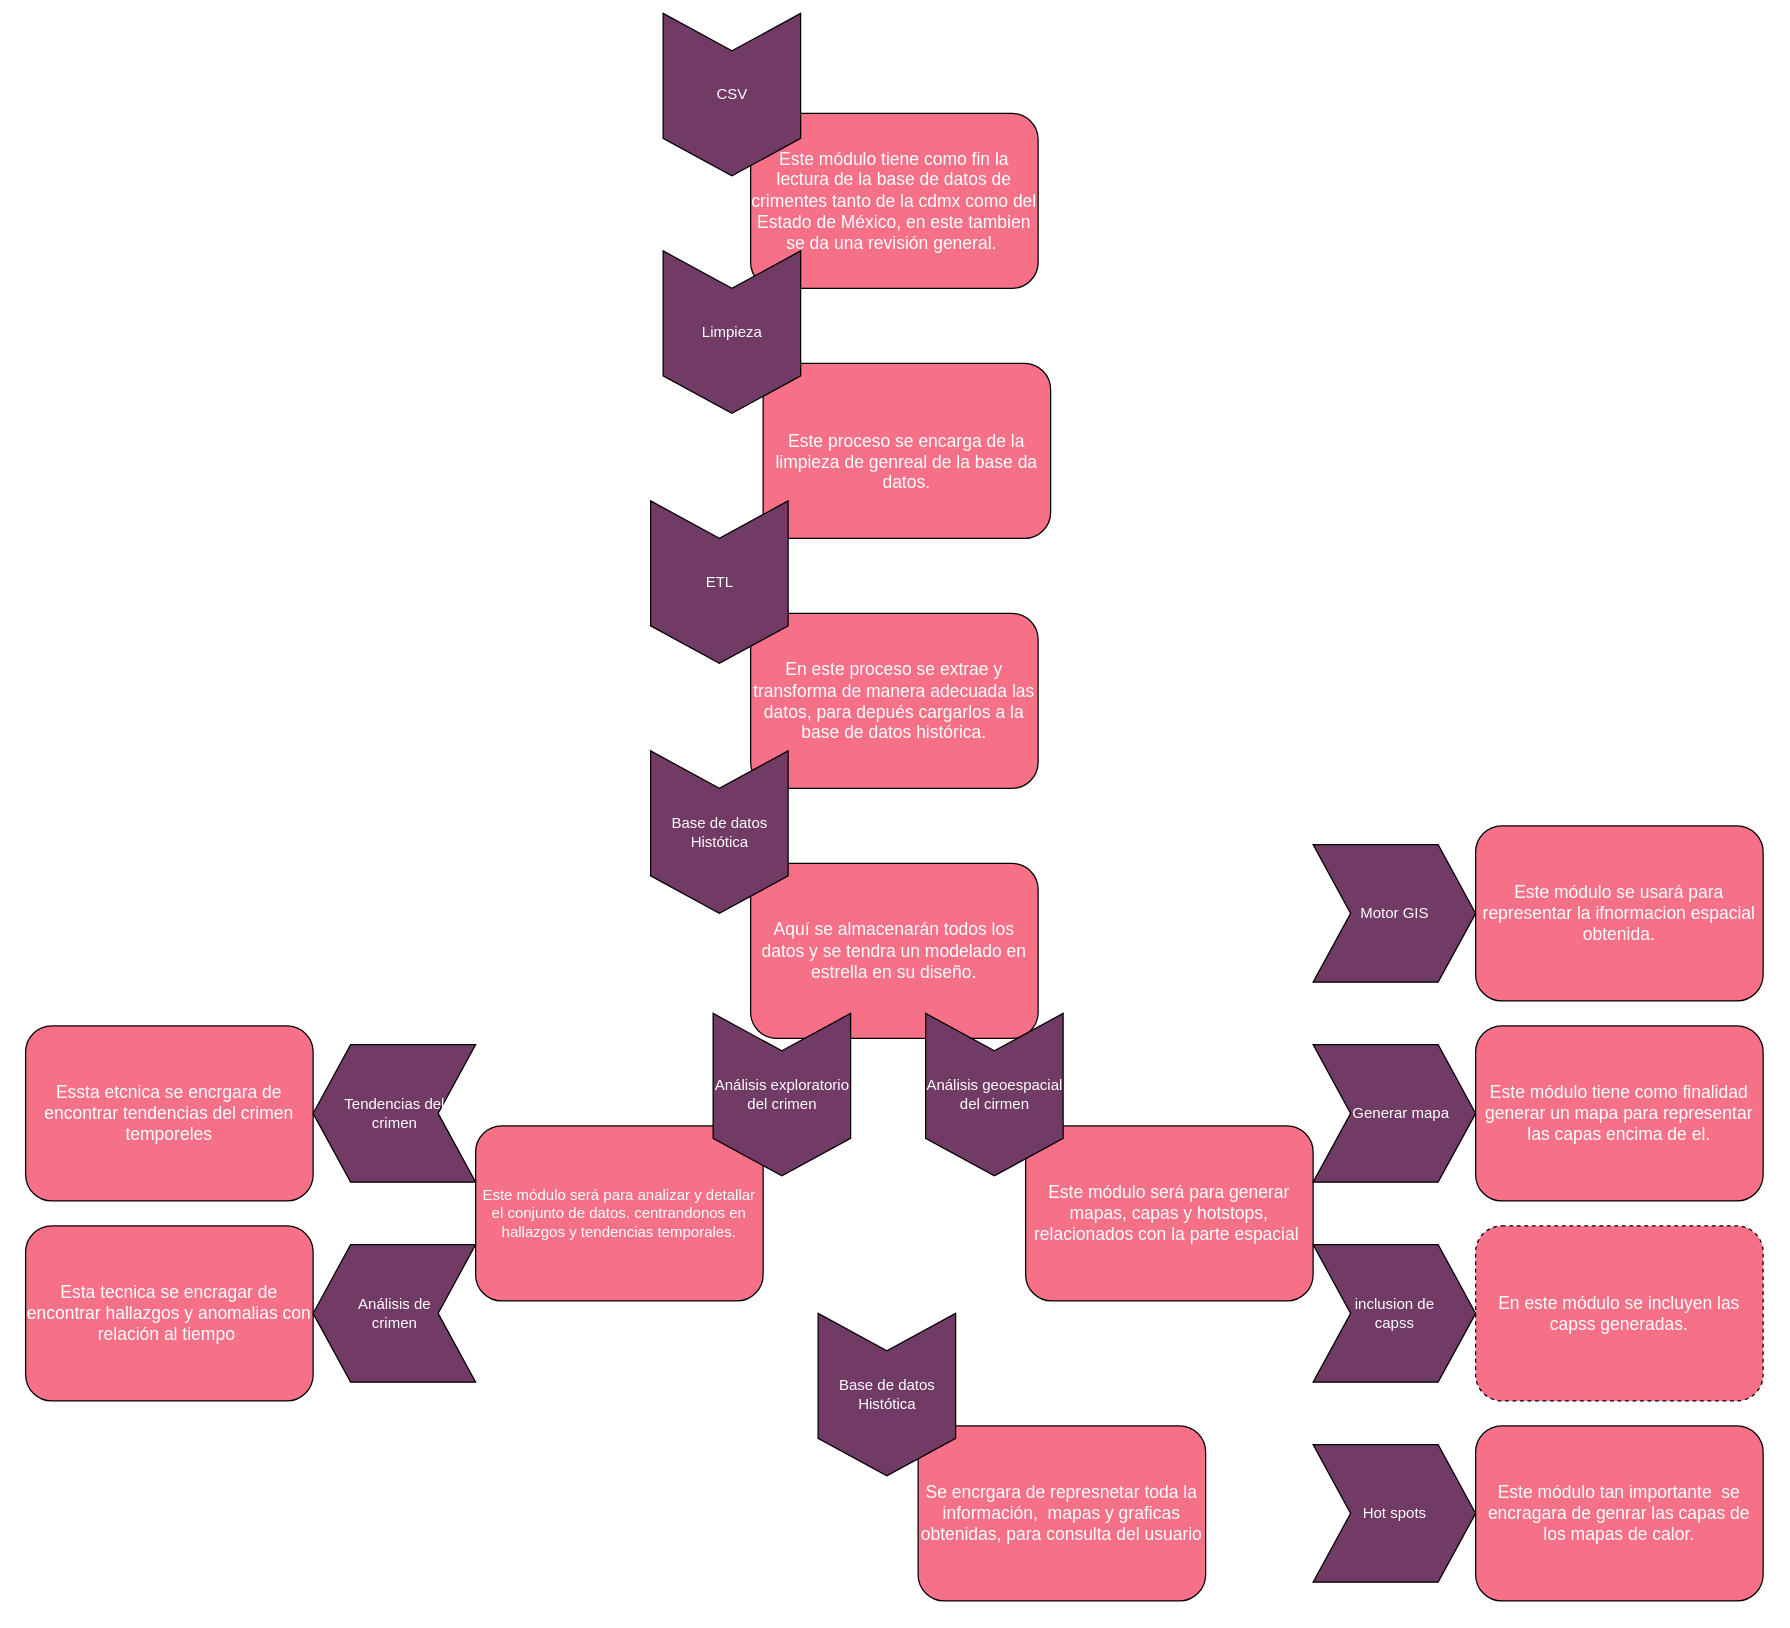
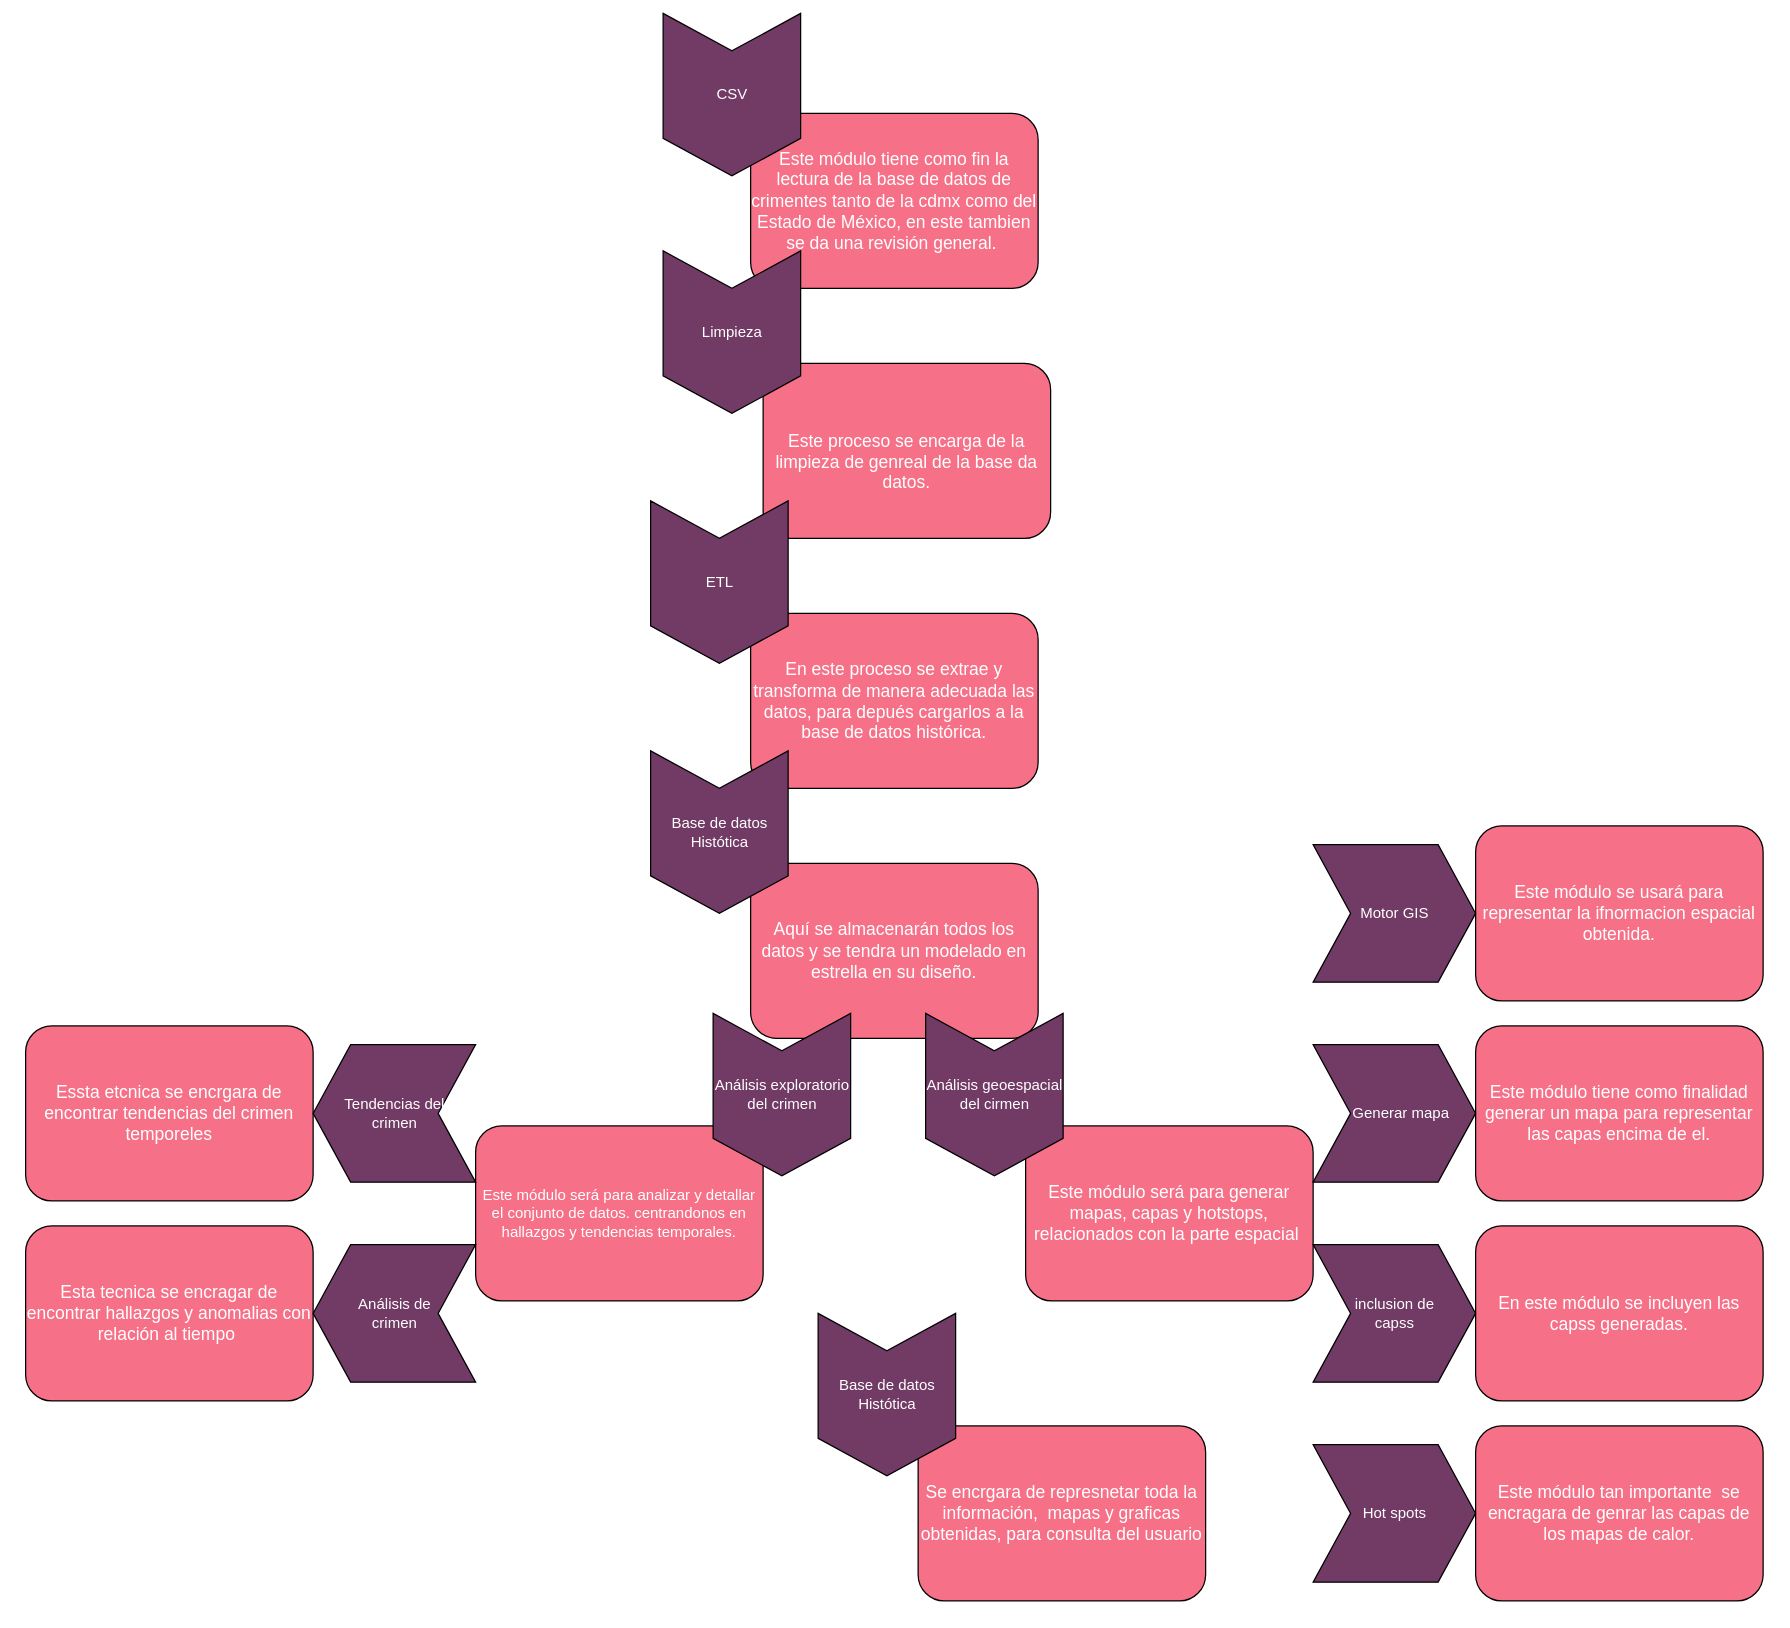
node "En este módulo se incluyen las capss generadas.": style dashed -> solid
